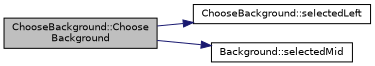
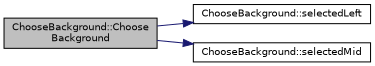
node "Background::selectedMid": label "Background::selectedMid" -> "ChooseBackground::selectedMid"
